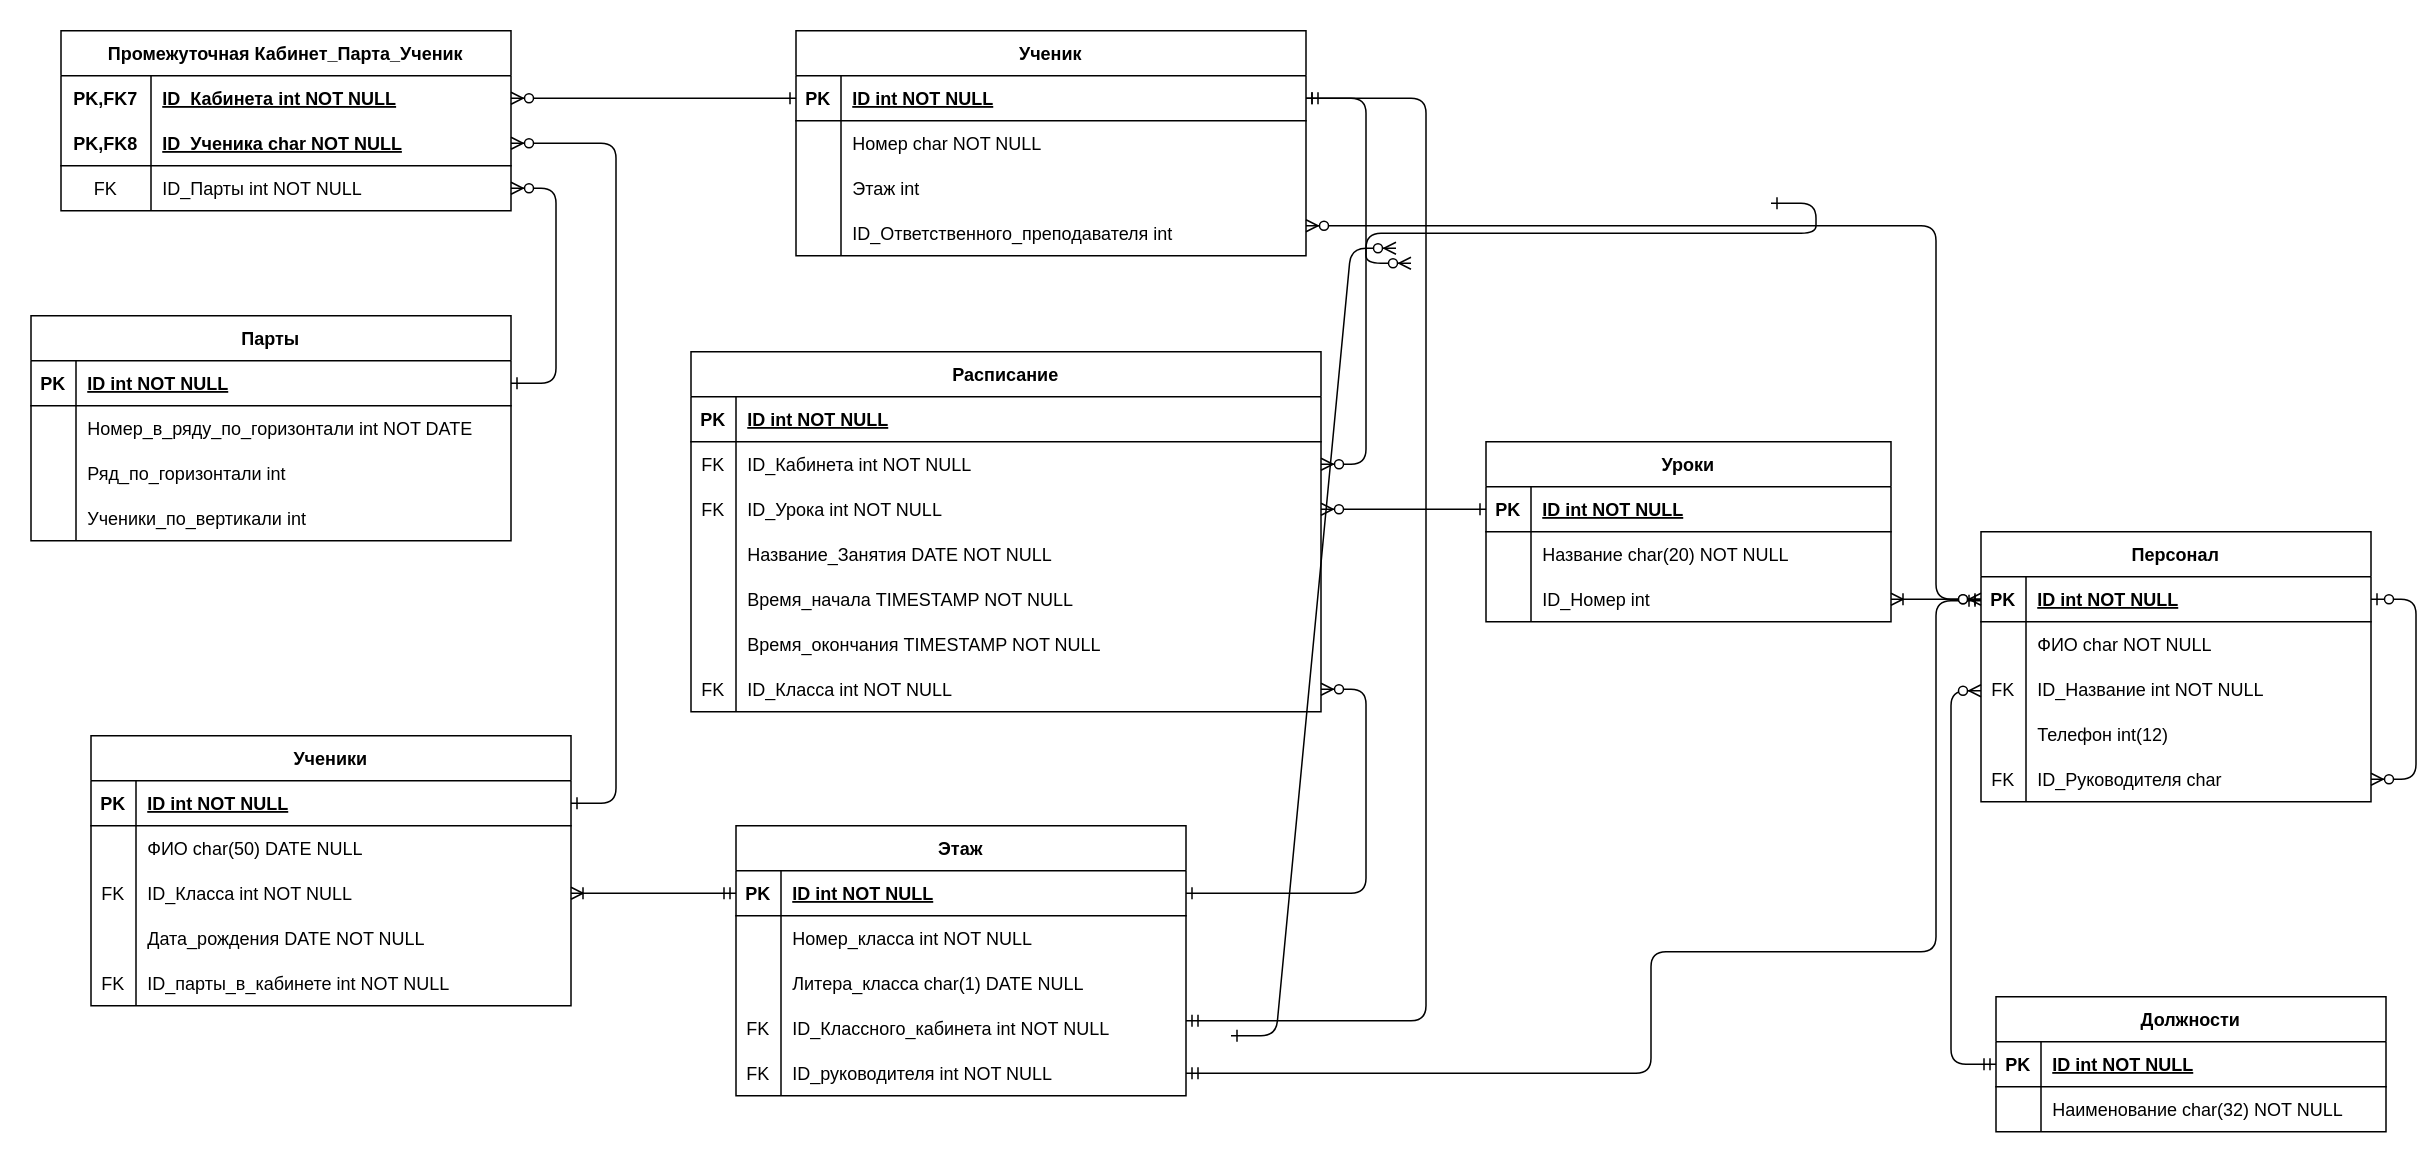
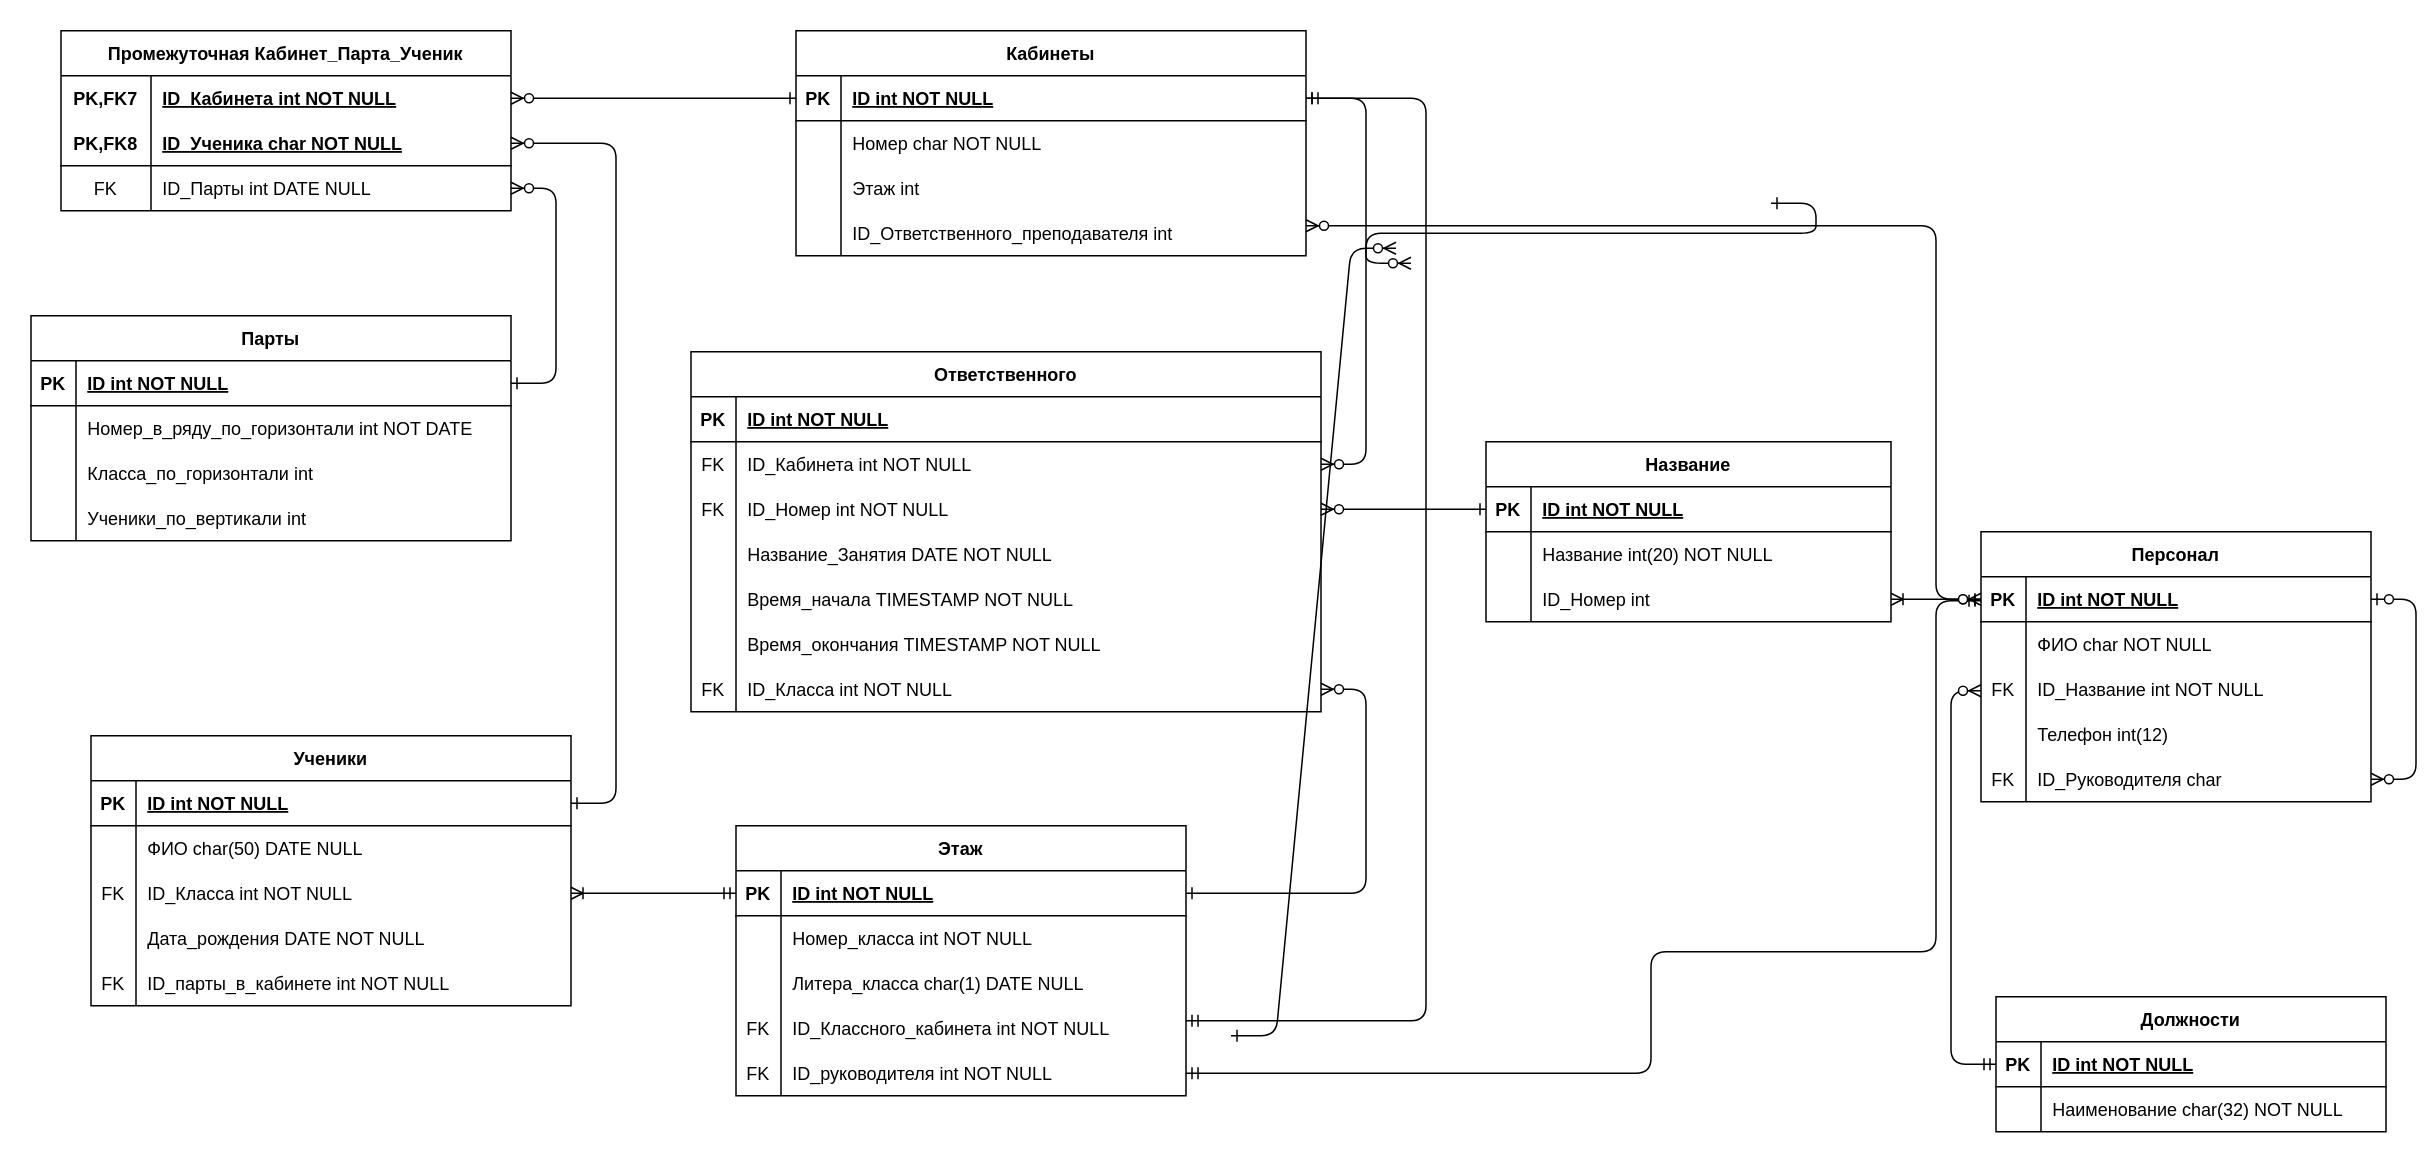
node "Ученик": label "Ученик" -> "Кабинеты"
node "ID_Парты int NOT NULL": label "ID_Парты int NOT NULL" -> "ID_Парты int DATE NULL"
node "Расписание": label "Расписание" -> "Ответственного"
node "Уроки": label "Уроки" -> "Название"
node "Ряд_по_горизонтали int": label "Ряд_по_горизонтали int" -> "Класса_по_горизонтали int"
node "ID_Урока int NOT NULL": label "ID_Урока int NOT NULL" -> "ID_Номер int NOT NULL"
node "Название char(20) NOT NULL": label "Название char(20) NOT NULL" -> "Название int(20) NOT NULL"
